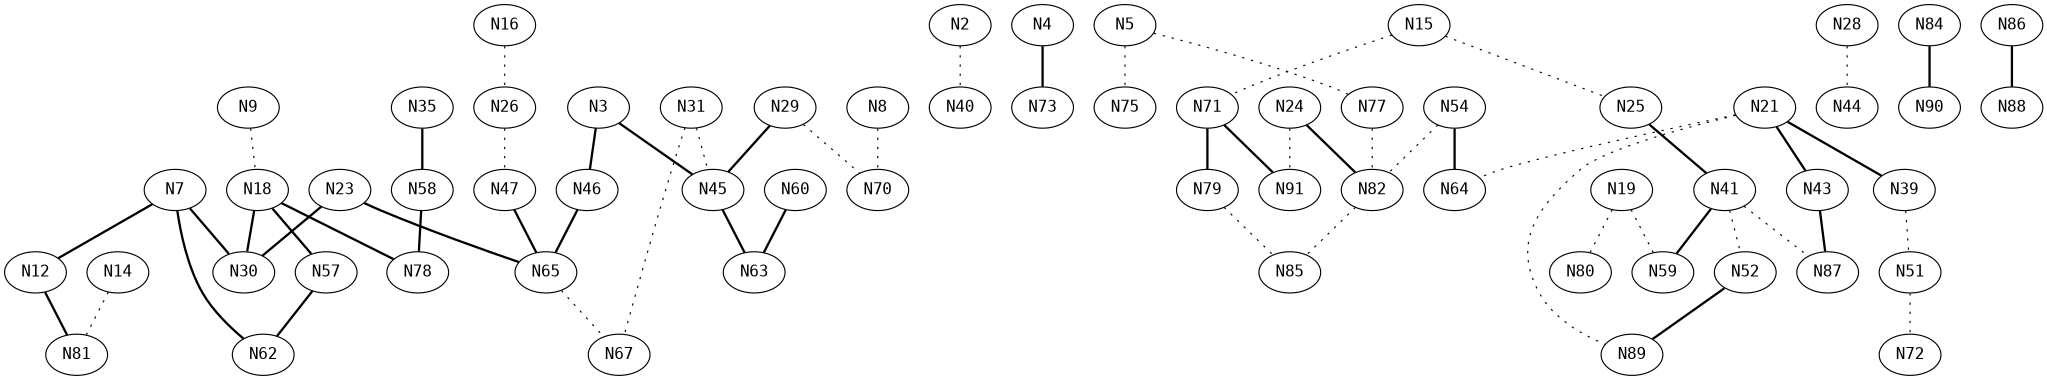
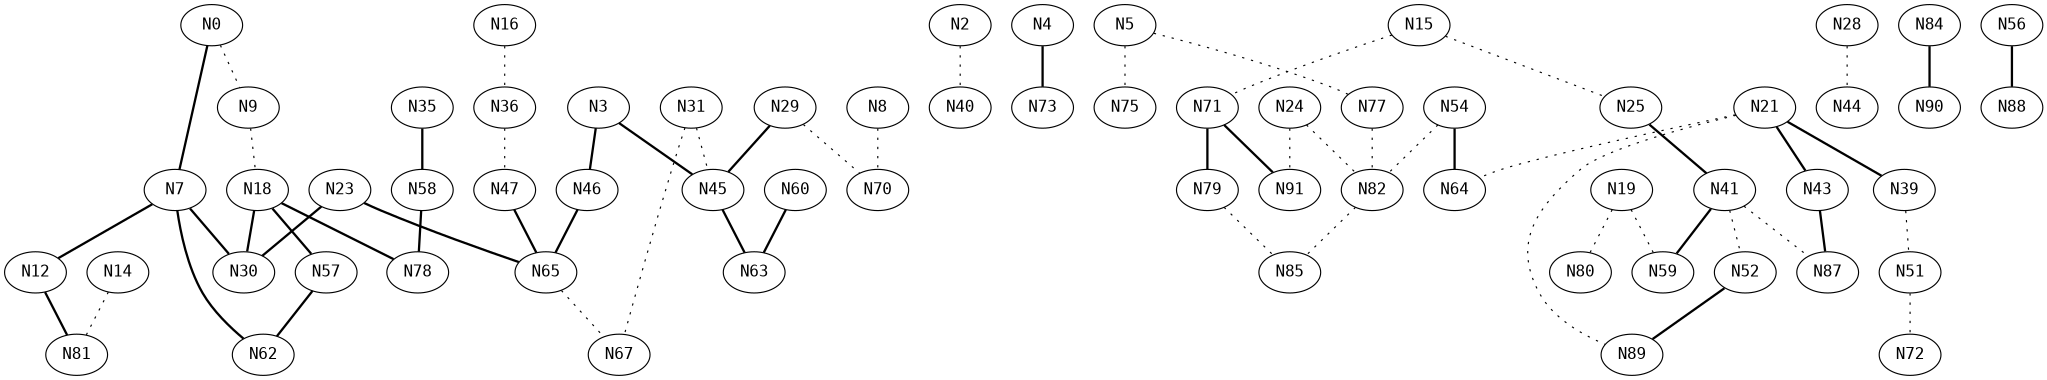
node "N0": added
node "N86": label "N86" -> "N56"
node "N26": label "N26" -> "N36"
edge "N24" -- "N82": style bold -> dotted
